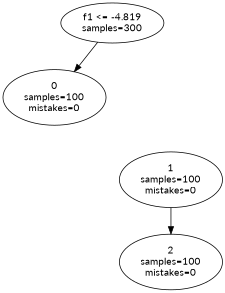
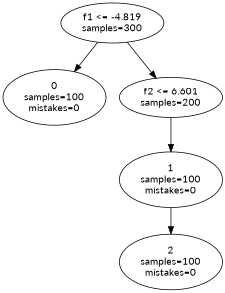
node "f2 <= 6.601 samples=200": added
